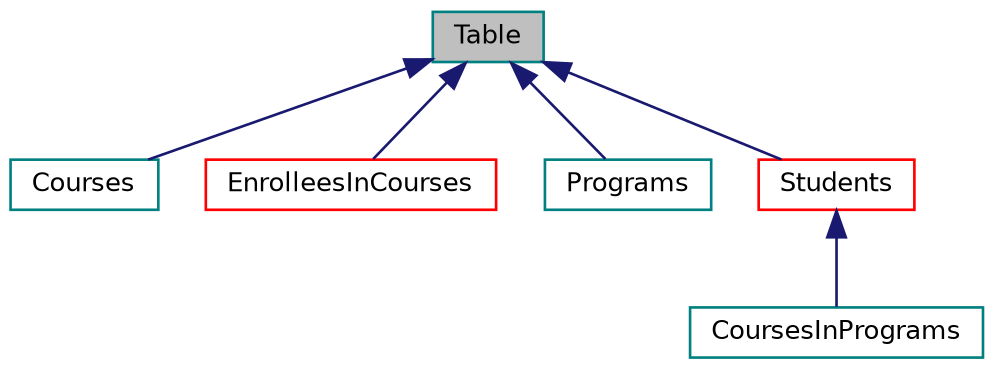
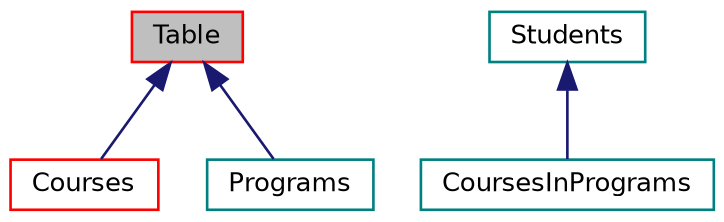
node "Table": color teal -> red
edge "Students" -> "Table": removed
node "Courses": color teal -> red
node "EnrolleesInCourses": removed
node "Students": color red -> teal
